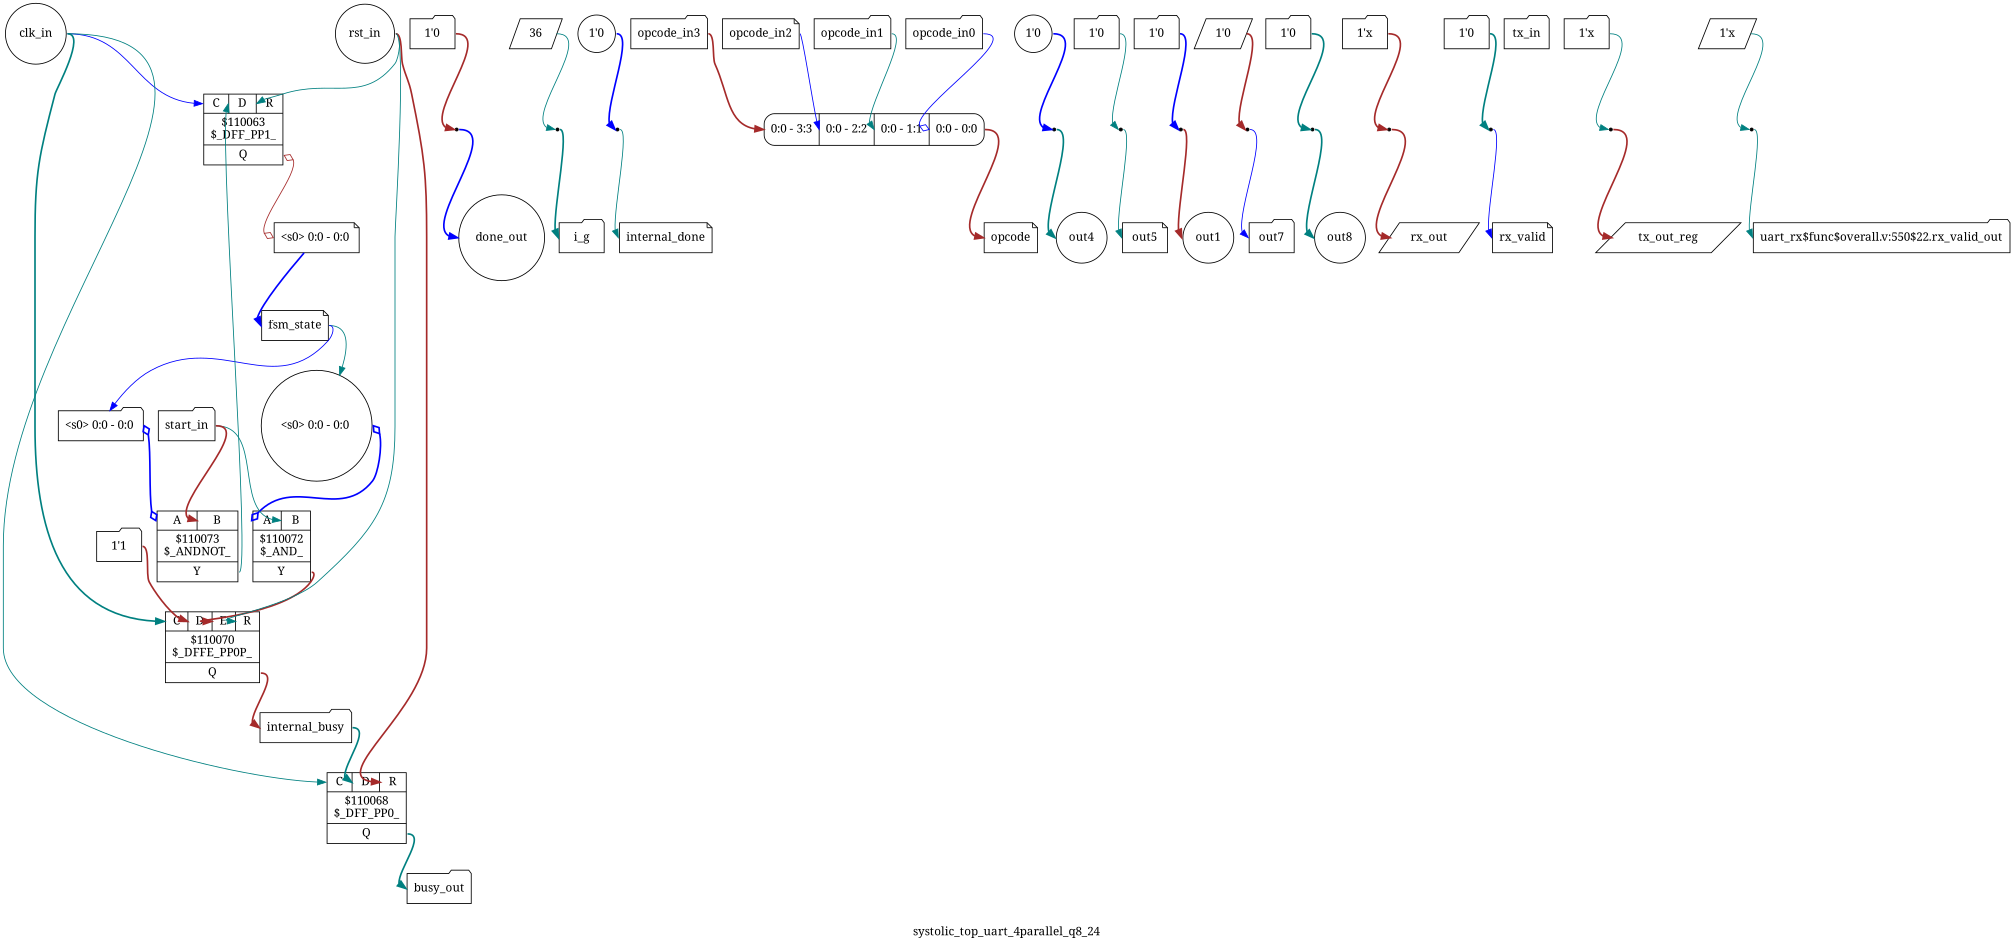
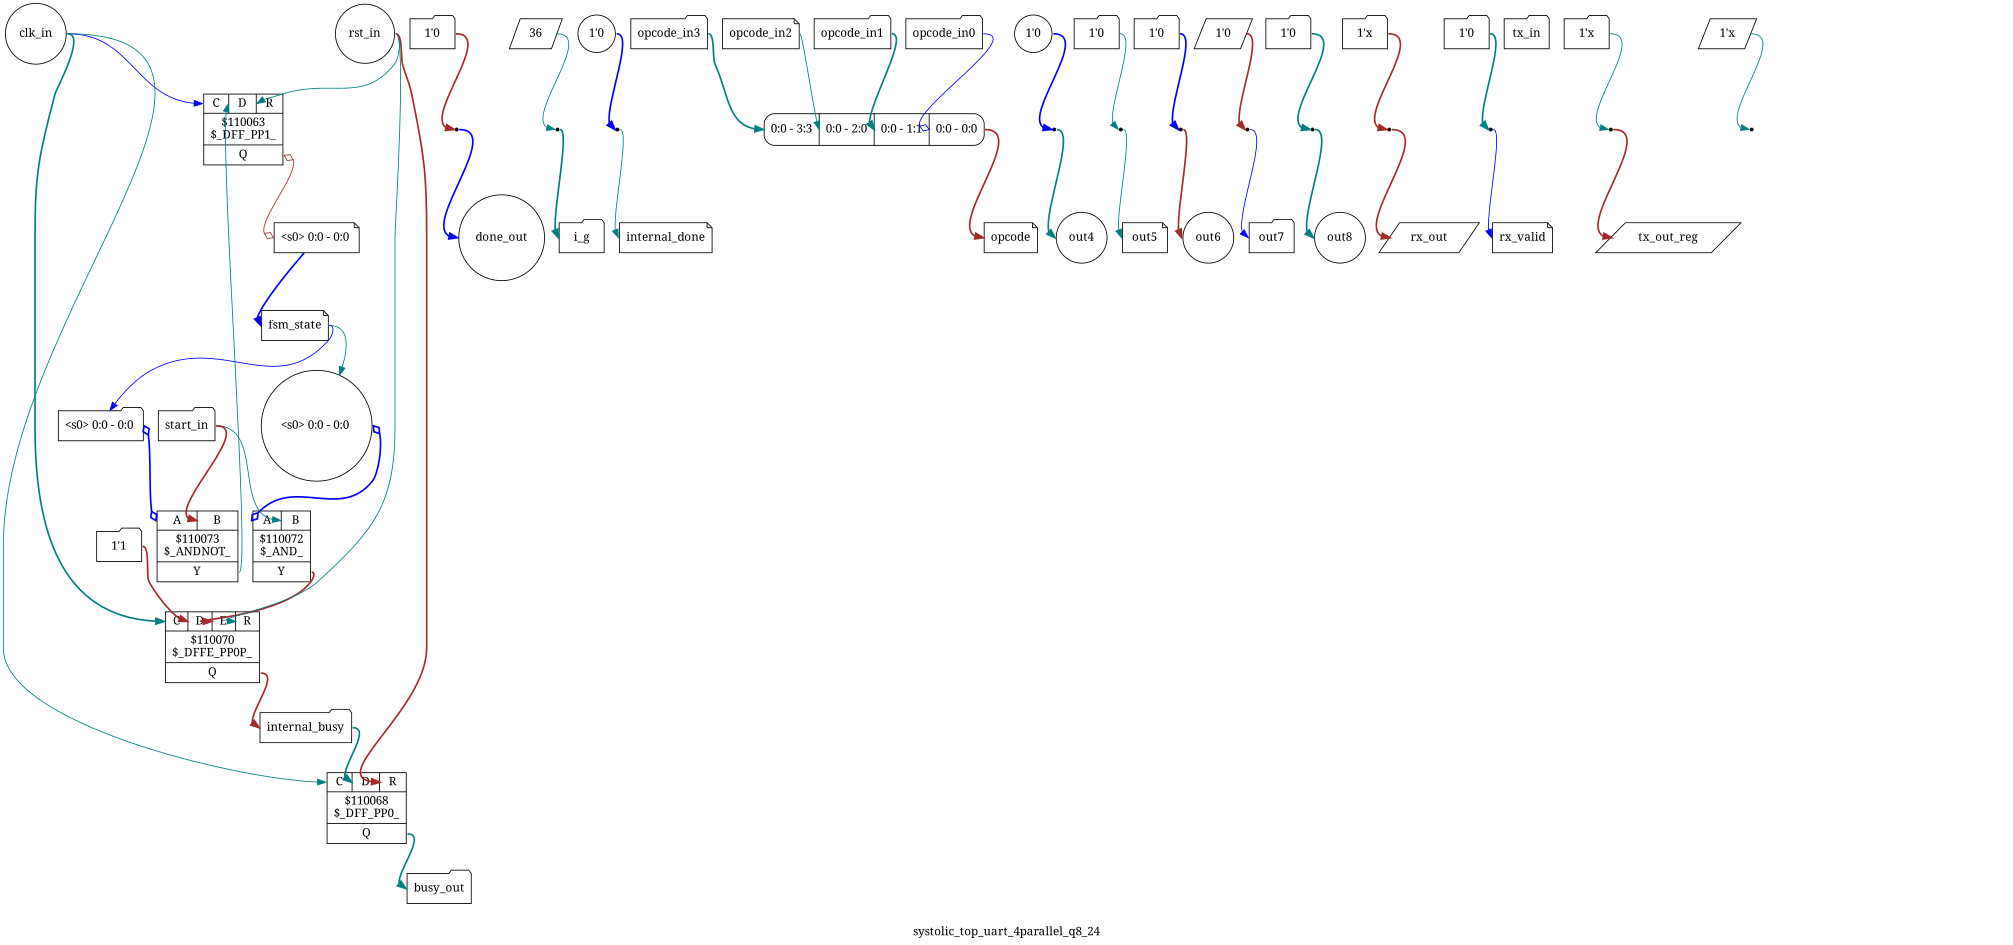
edge "opcode_in2" -> "0:0 - 3:3": color blue -> teal
edge "opcode_in1" -> "0:0 - 3:3": style solid -> bold
edge "opcode_in3" -> "0:0 - 3:3": color brown -> teal
node "0:0 - 3:3": text "0:0 - 2:2" -> "0:0 - 2:0"
node "out1": label "out1" -> "out6"
node "uart_rx$func$overall.v:550$22.rx_valid_out": removed
